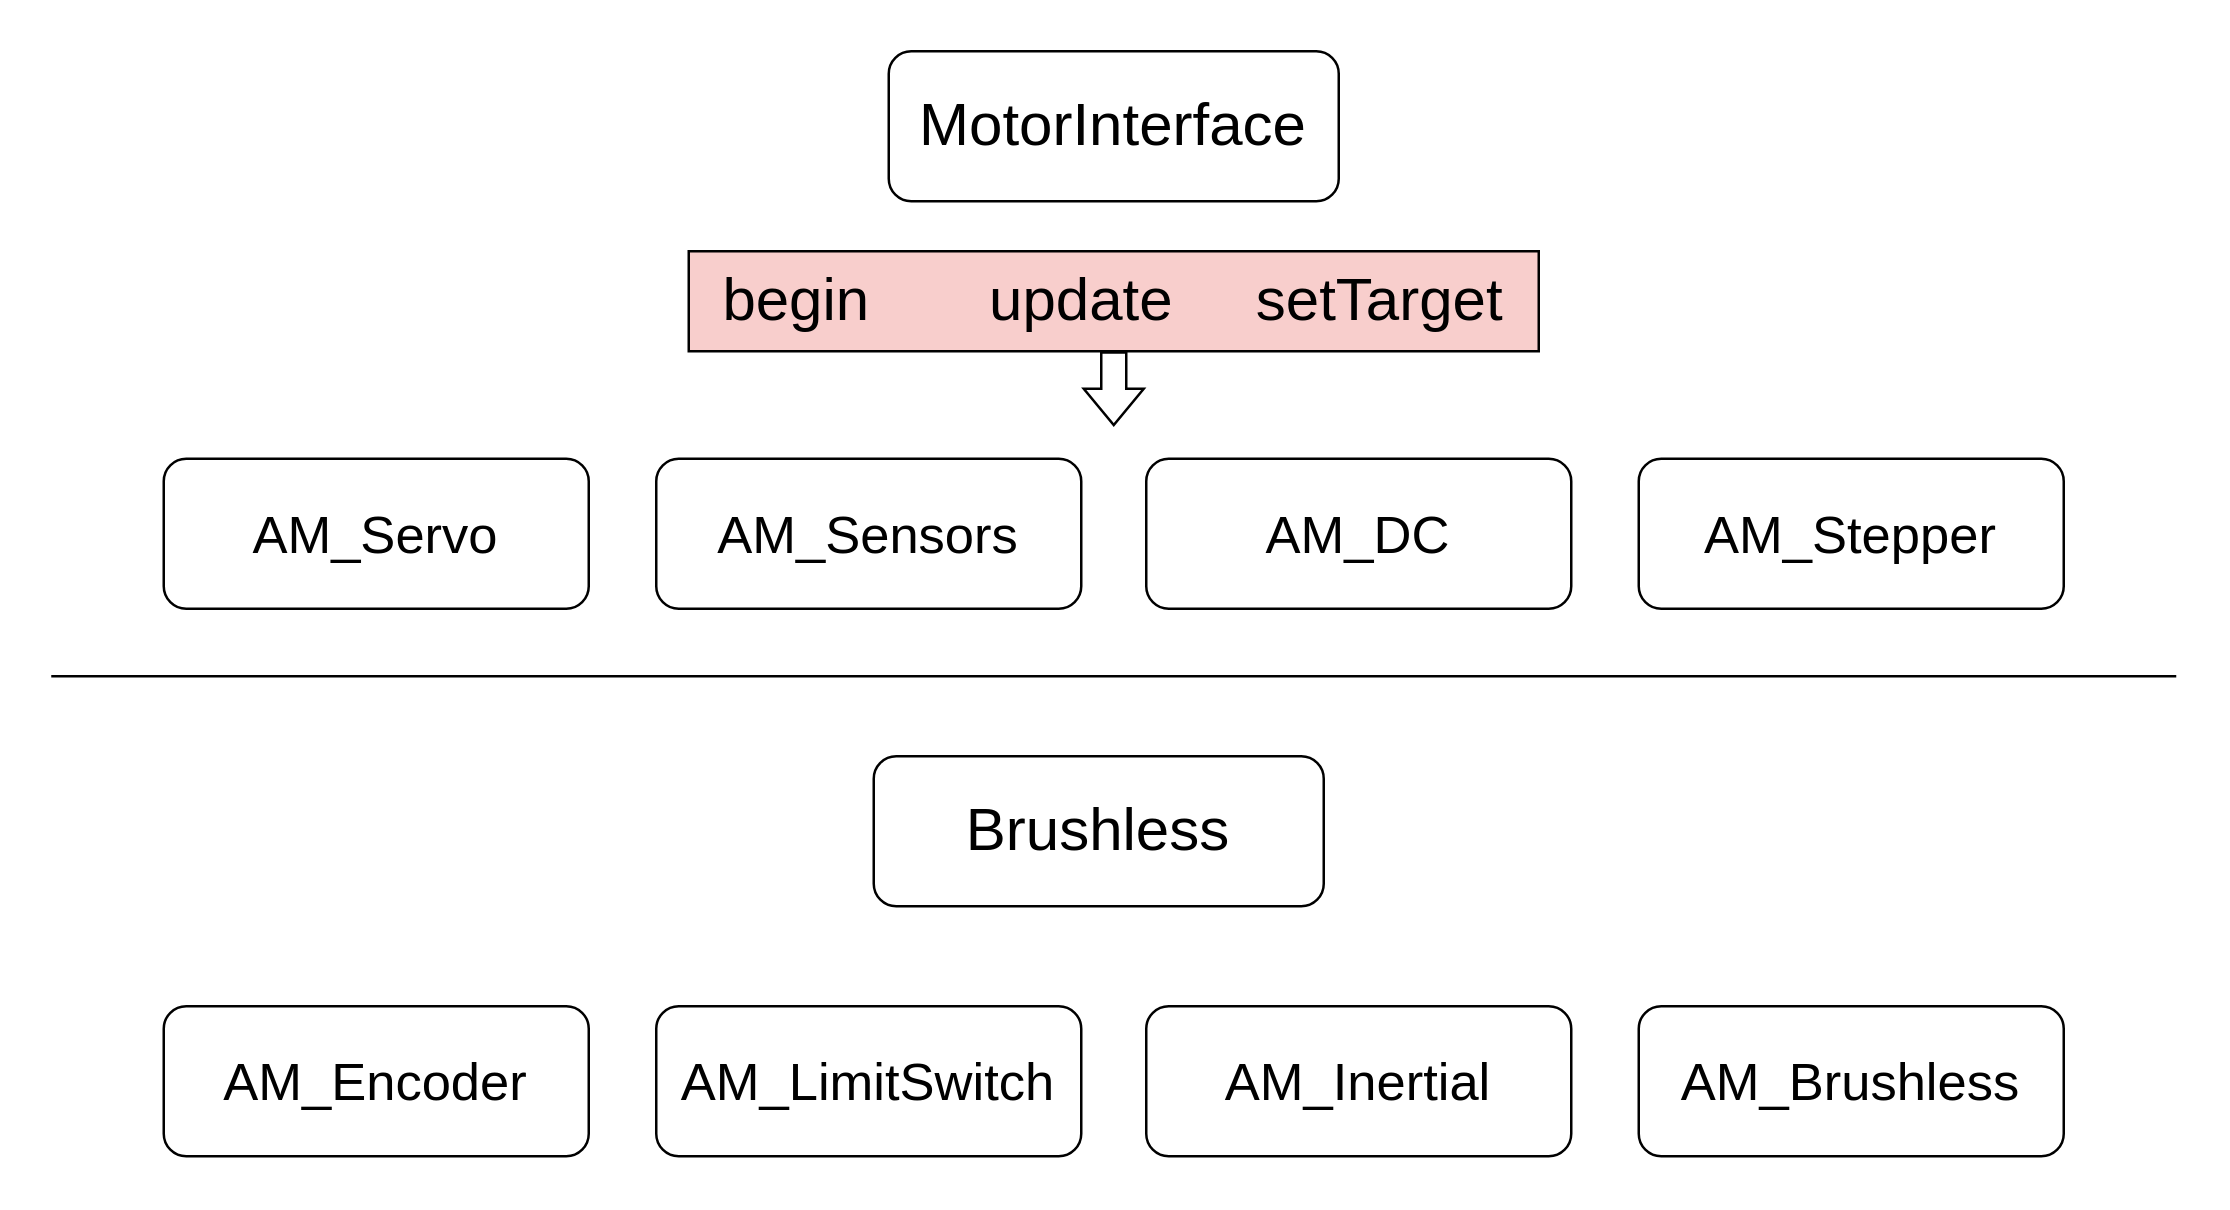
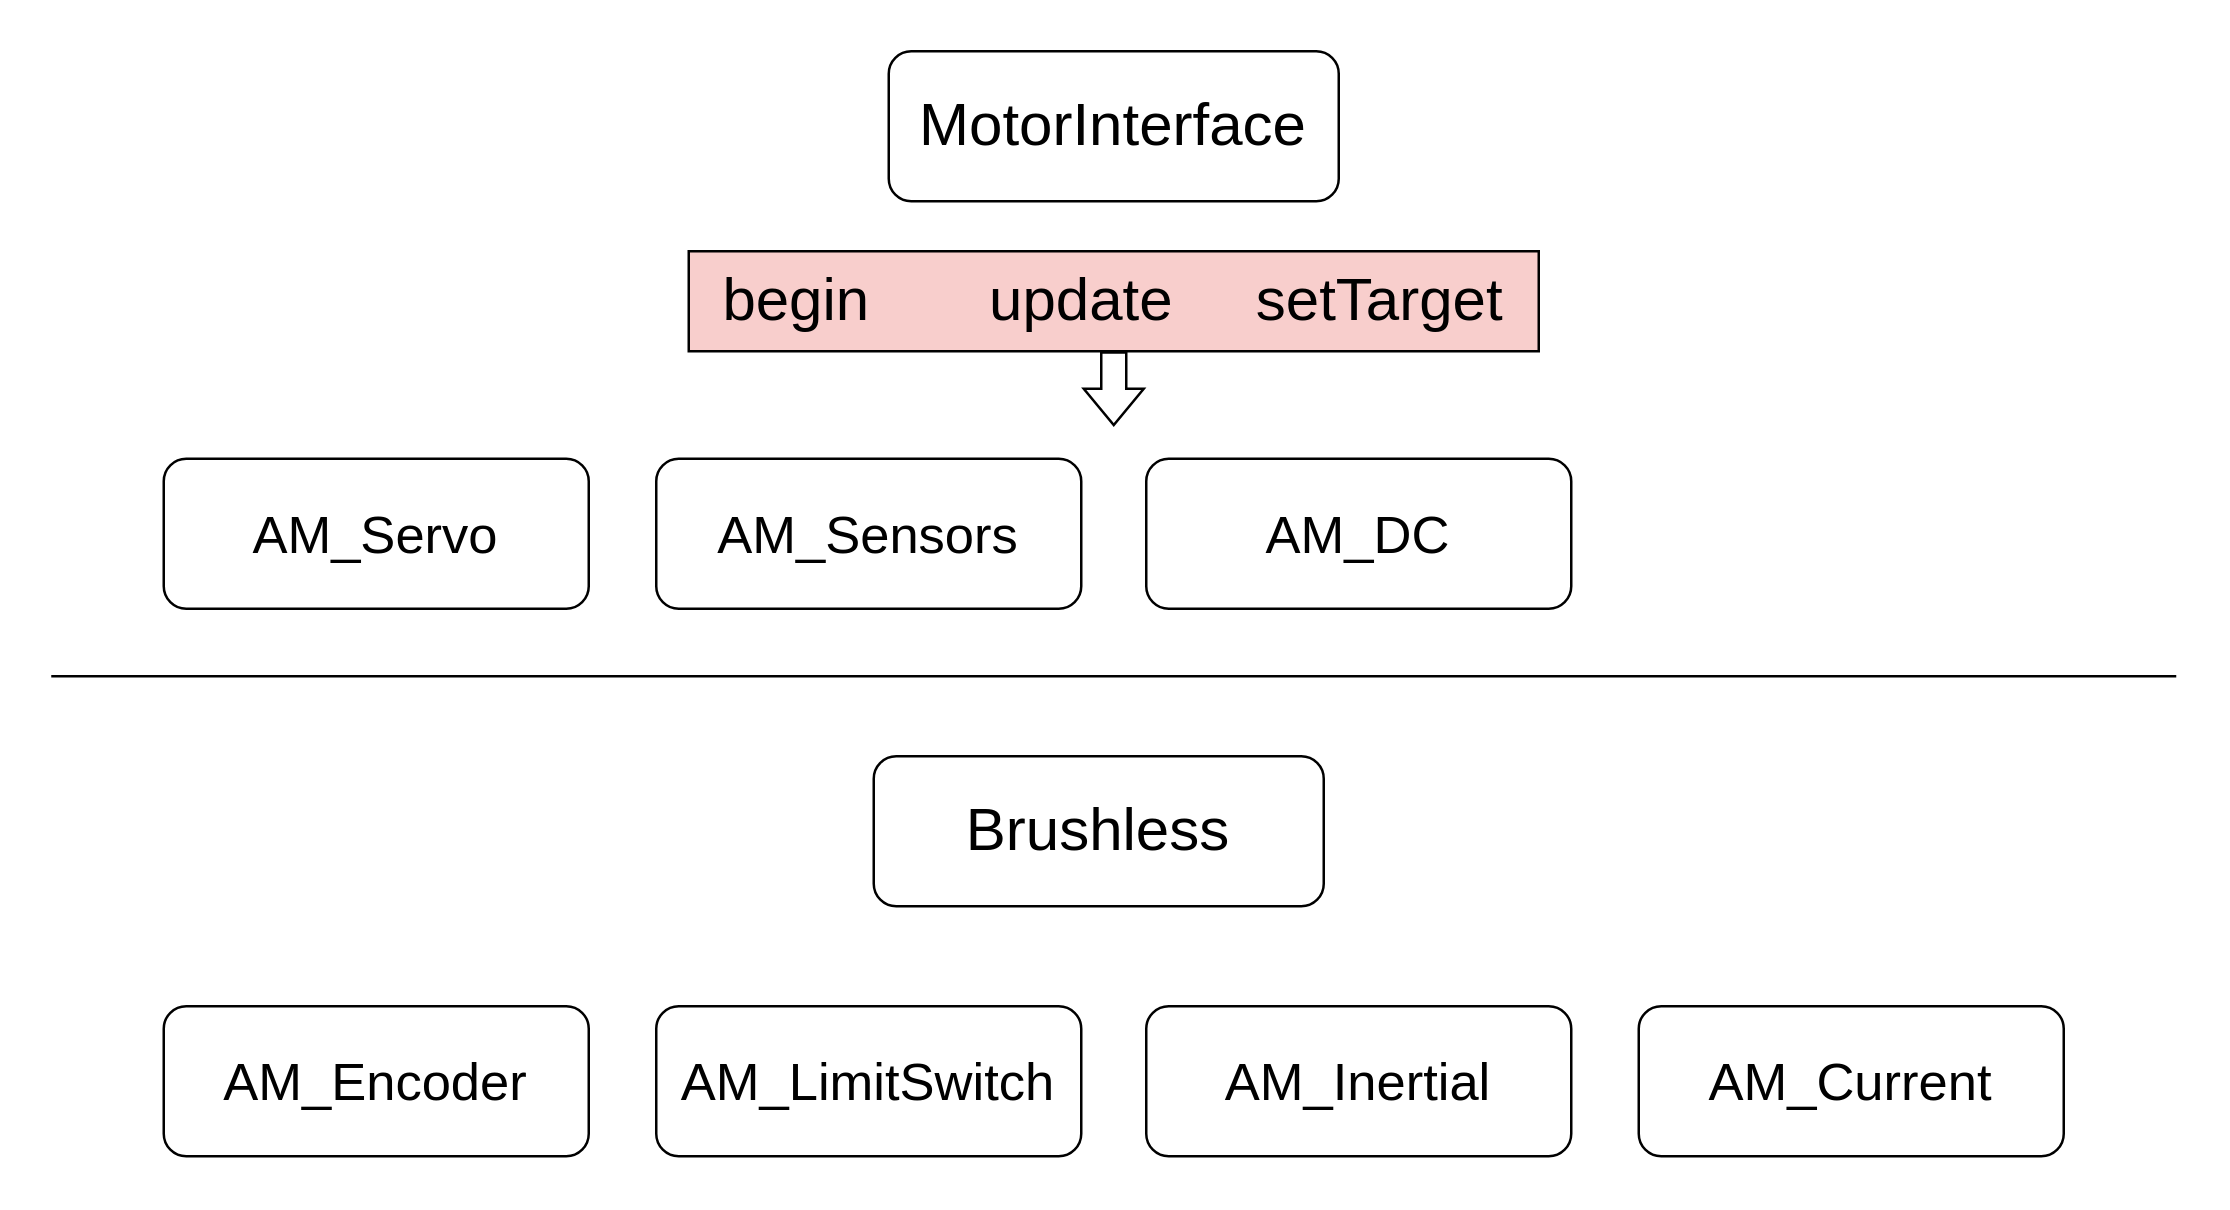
node "AM_Stepper": removed
node "AM_Brushless": label "AM_Brushless" -> "AM_Current"
